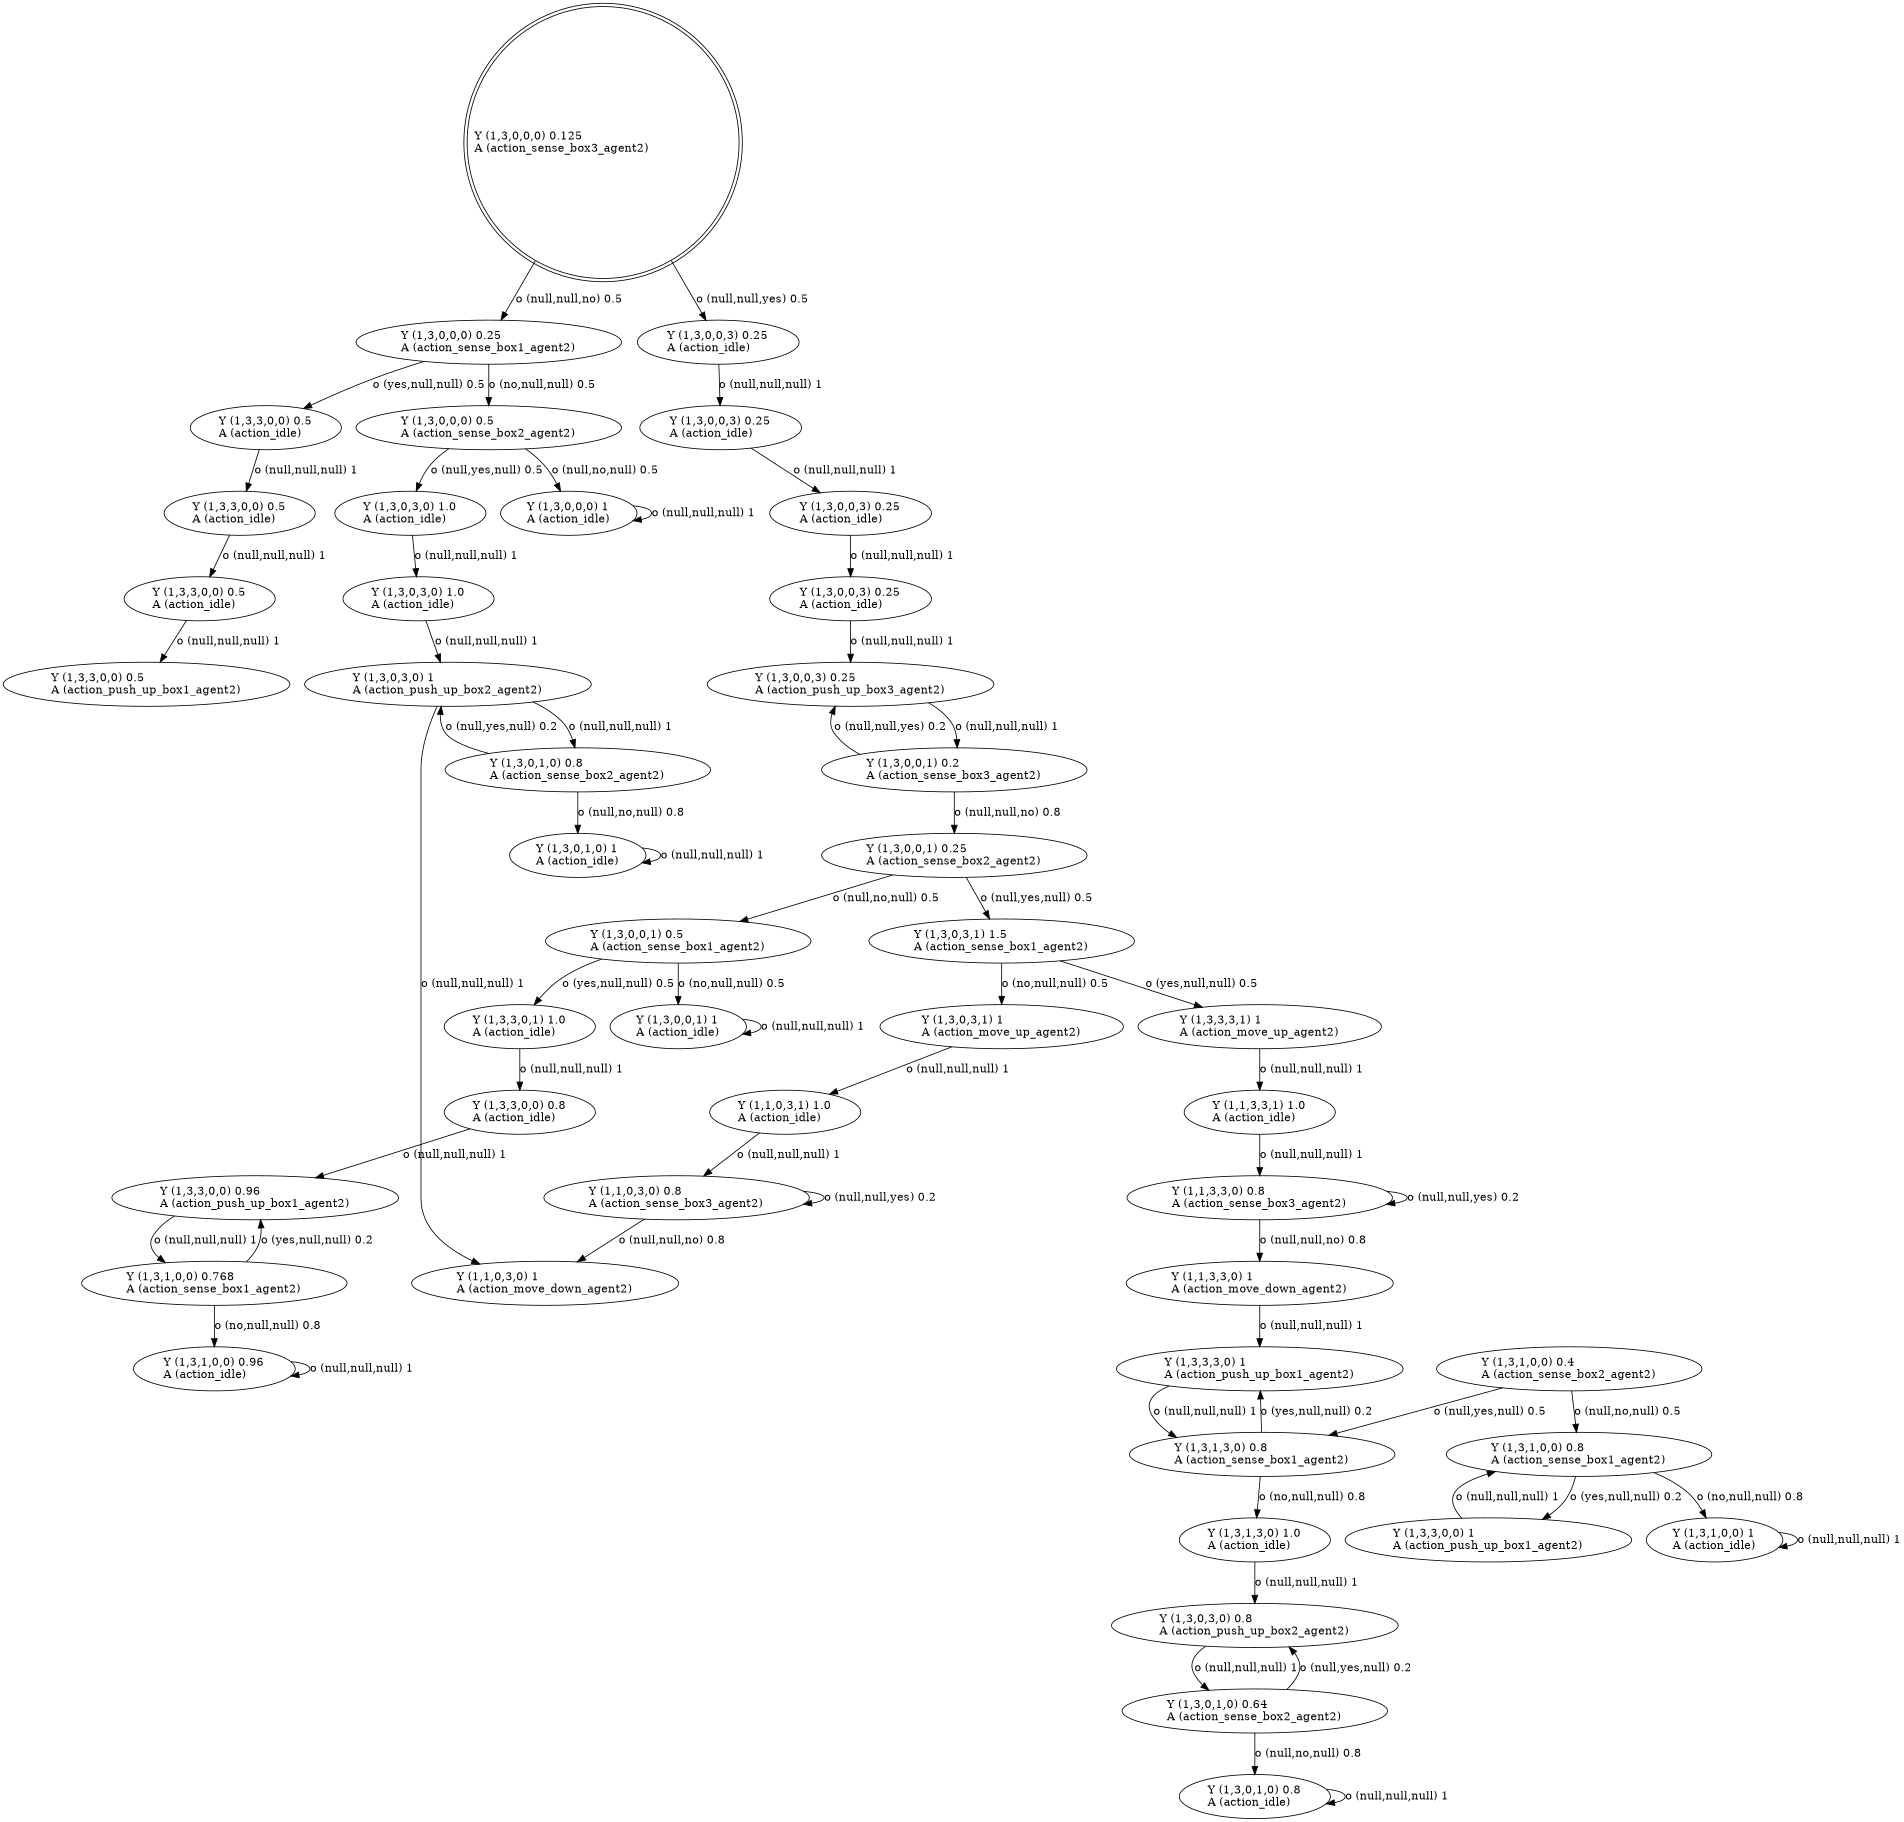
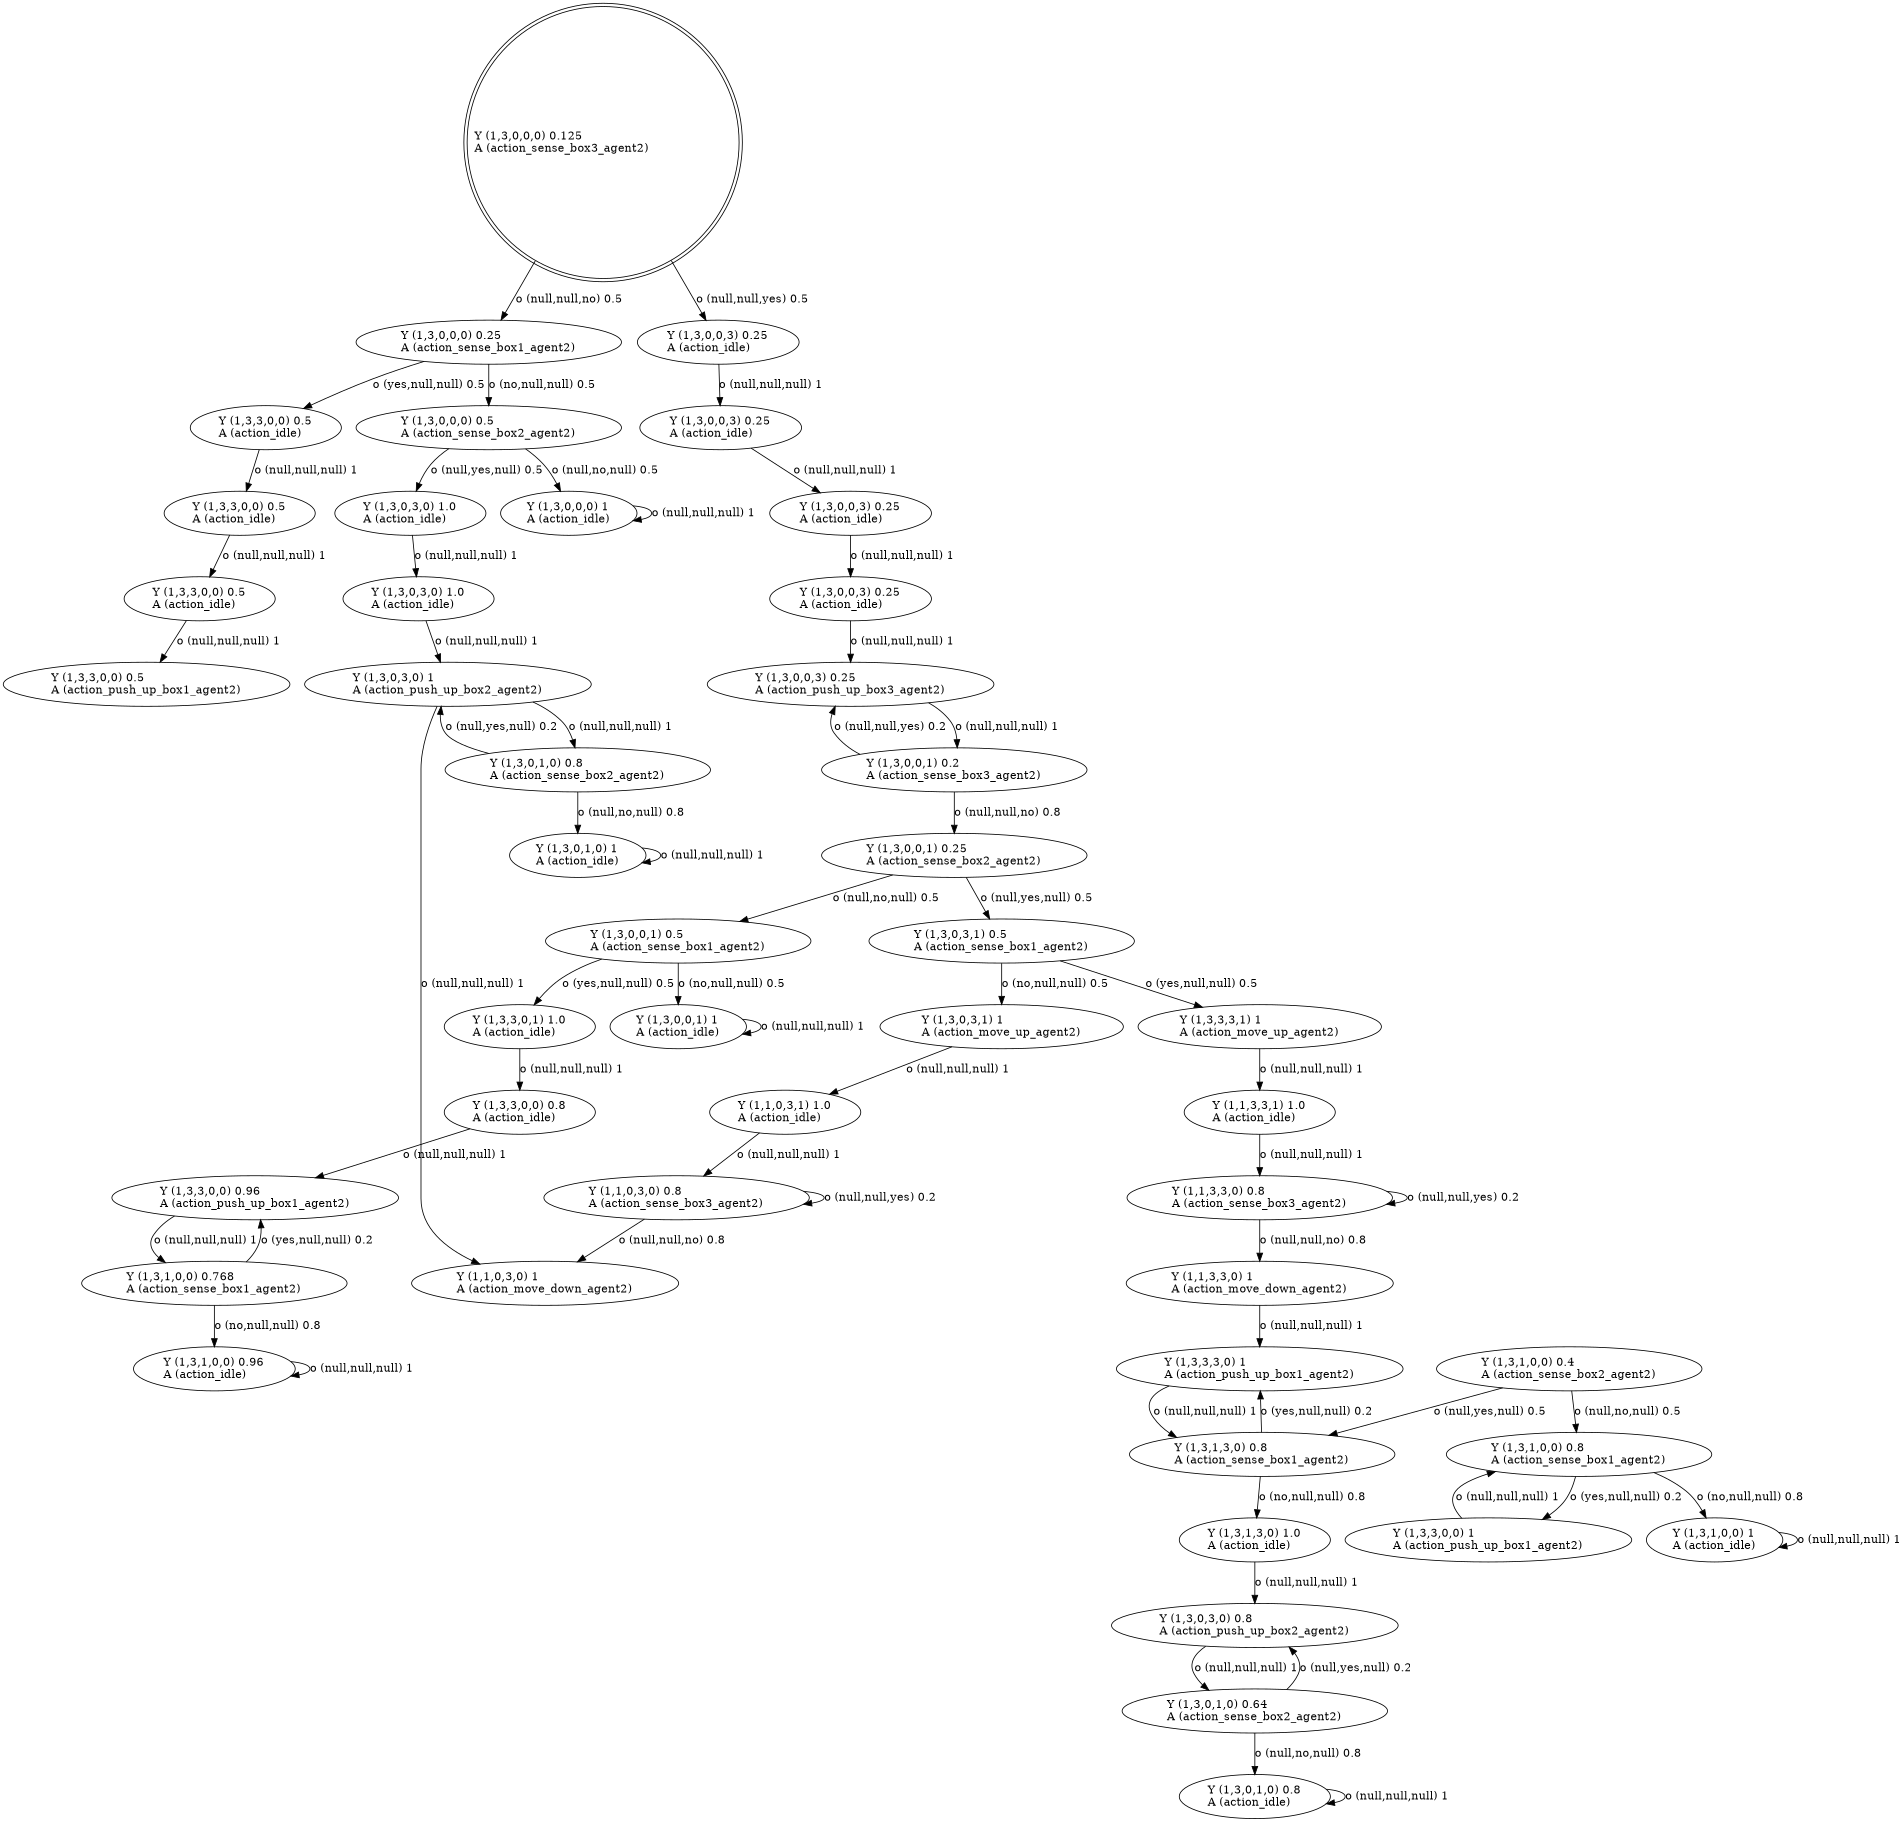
node "Y (1,3,0,3,1) 1.5 A (action_sense_box1_agent2)": label "Y (1,3,0,3,1) 1.5 A (action_sense_box1_agent2)" -> "Y (1,3,0,3,1) 0.5 A (action_sense_box1_agent2)"
